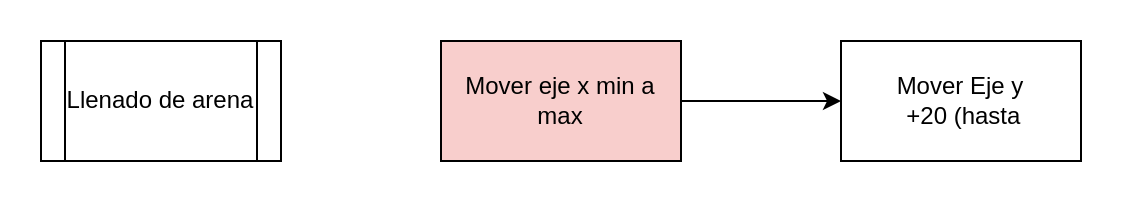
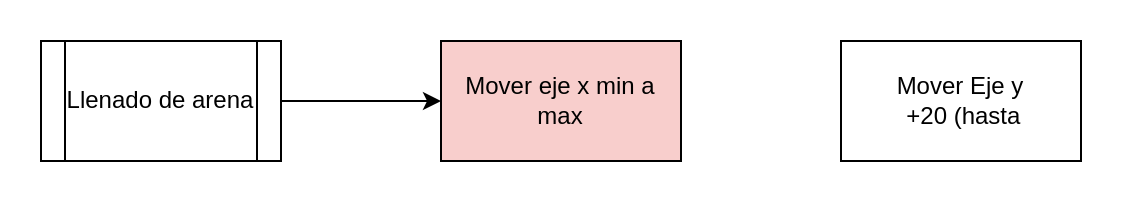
edge "Llenado de arena" -> "Mover eje x min a max": added
edge "Mover eje x min a max" -> "Mover Eje y +20 (hasta": removed
